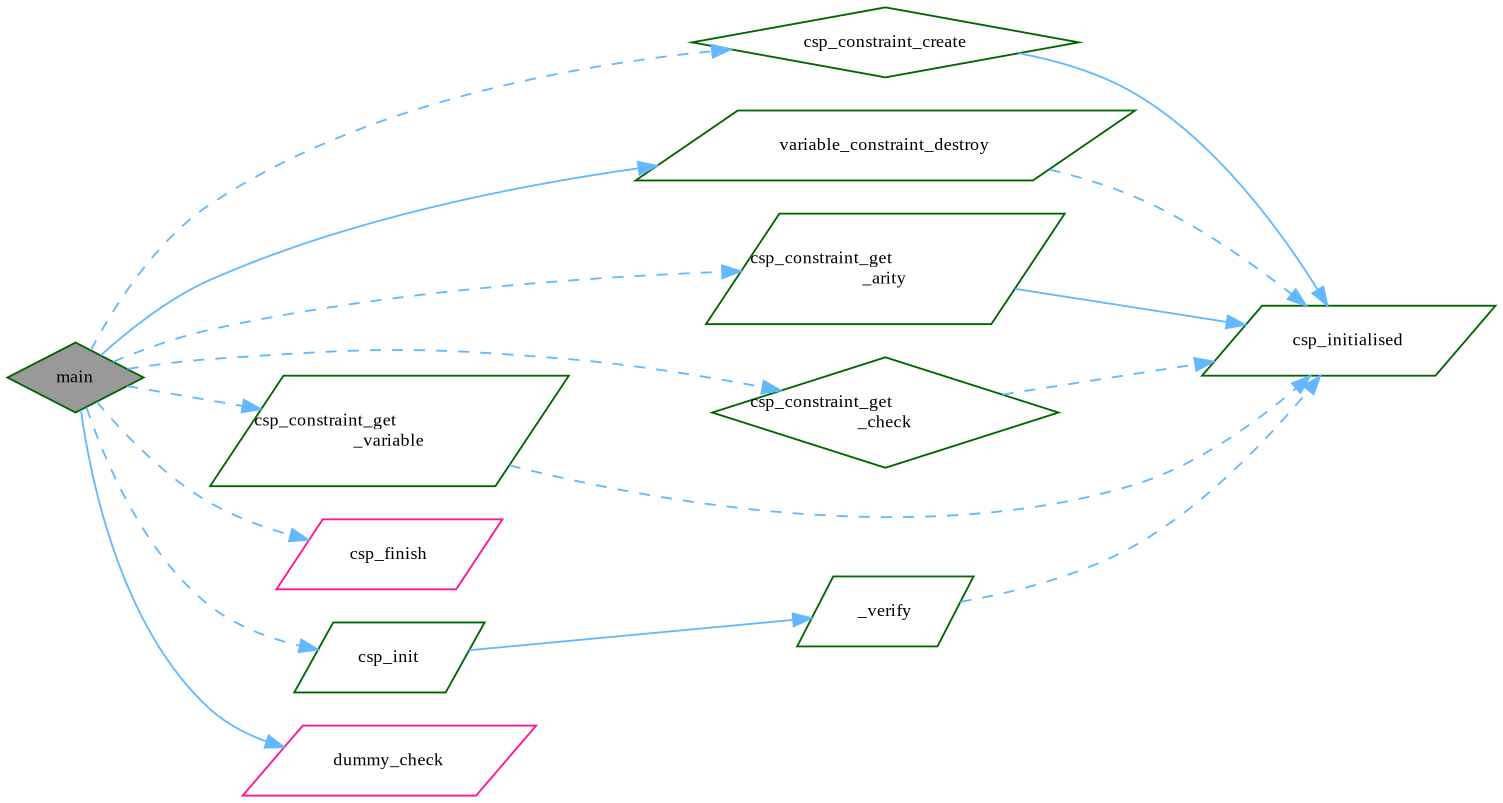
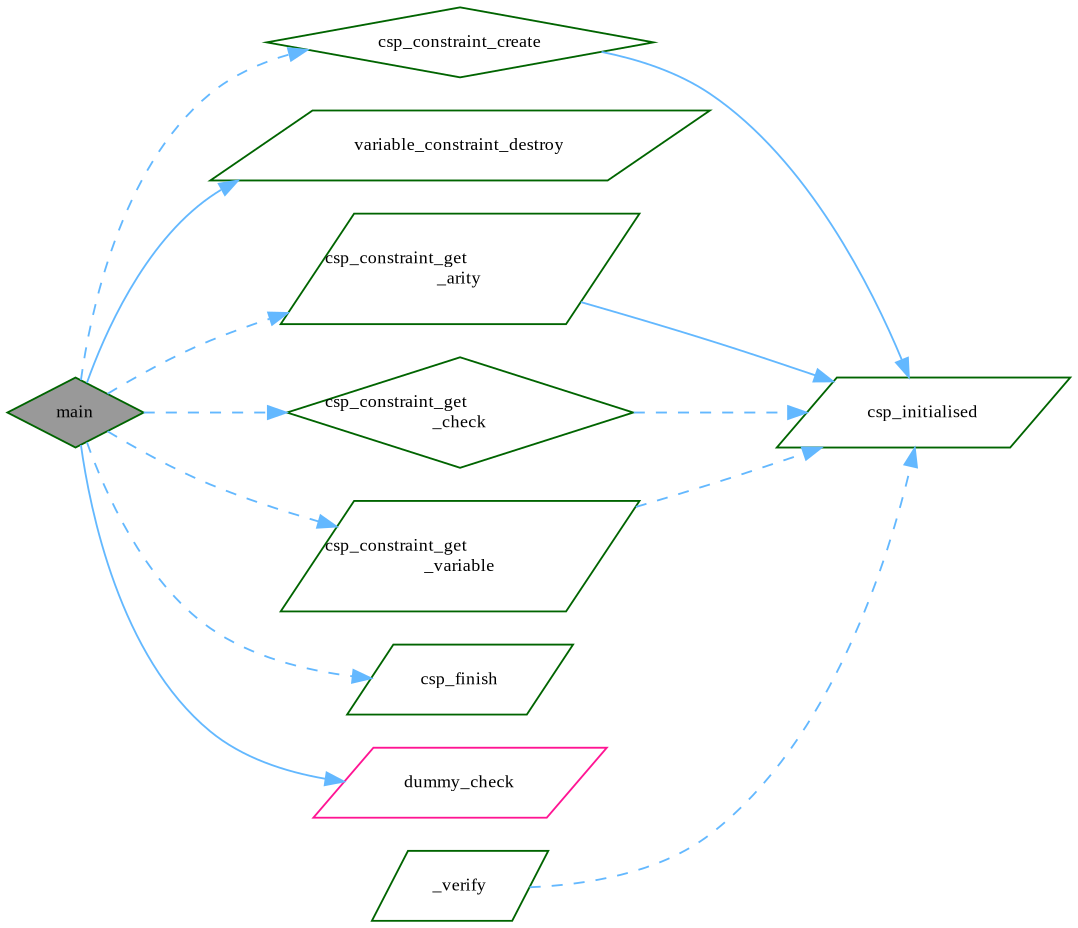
edge "variable_constraint_destroy" -> "csp_initialised": removed
node "csp_finish": color deeppink -> darkgreen
node "csp_init": removed
